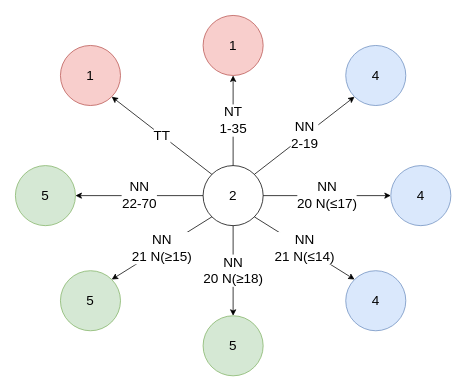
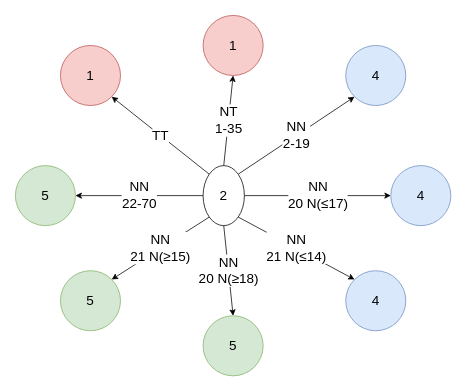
node "2": size 60x60 -> 41x60
